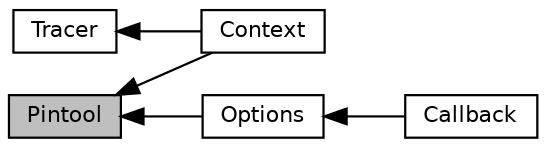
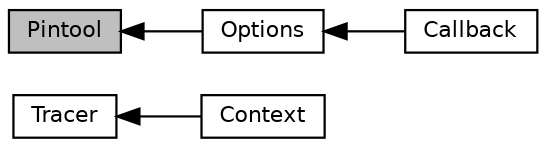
edge "Context" -> "Pintool": removed
